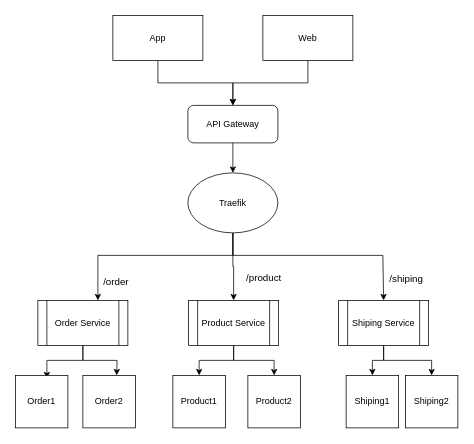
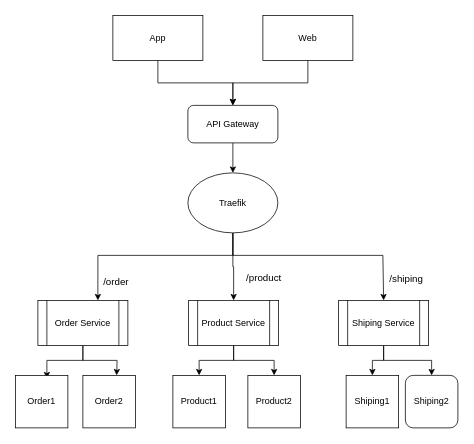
node "Shiping2": shape rectangle -> rounded rectangle
